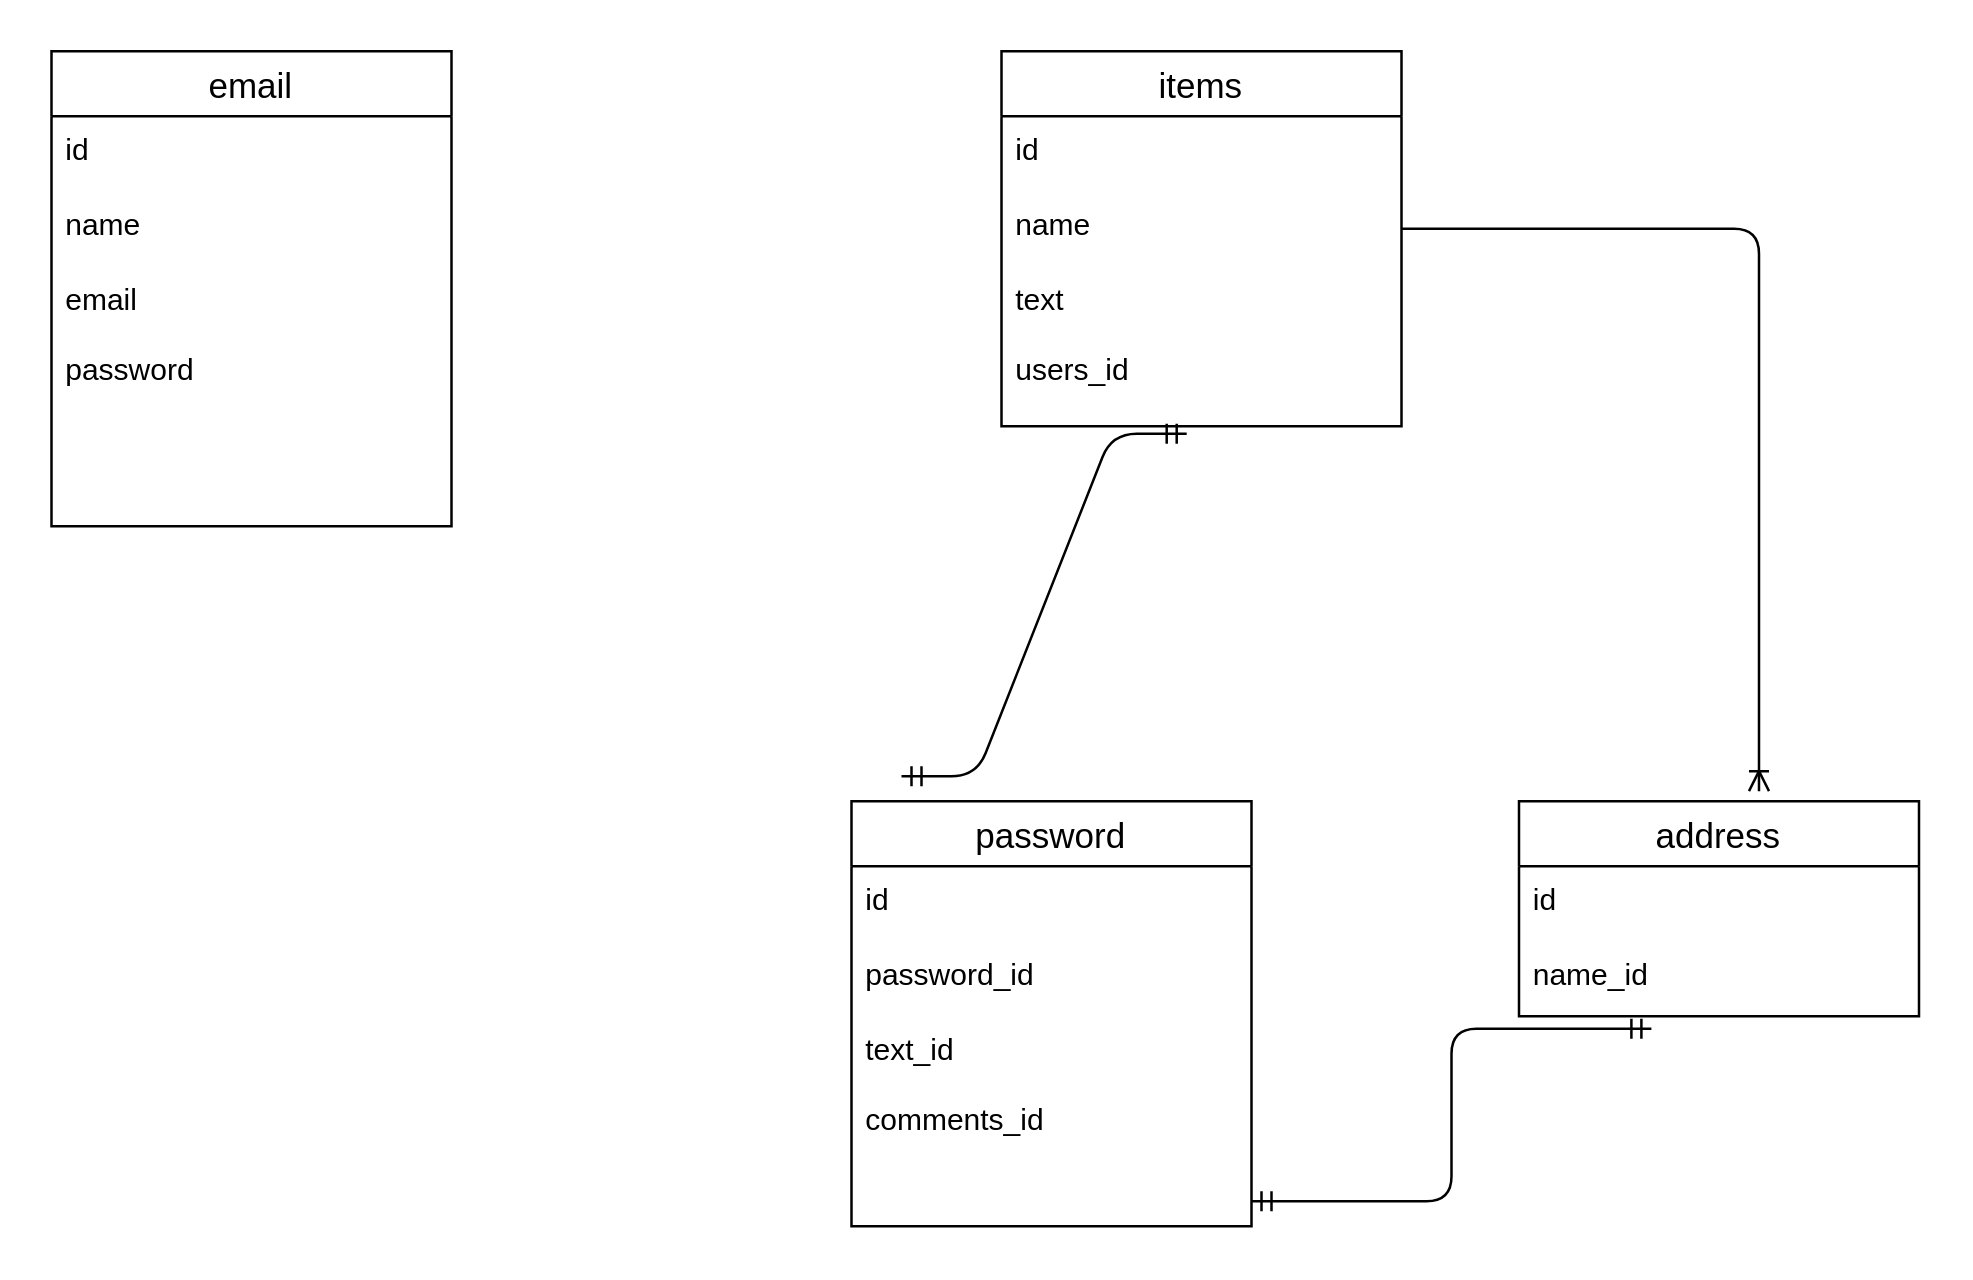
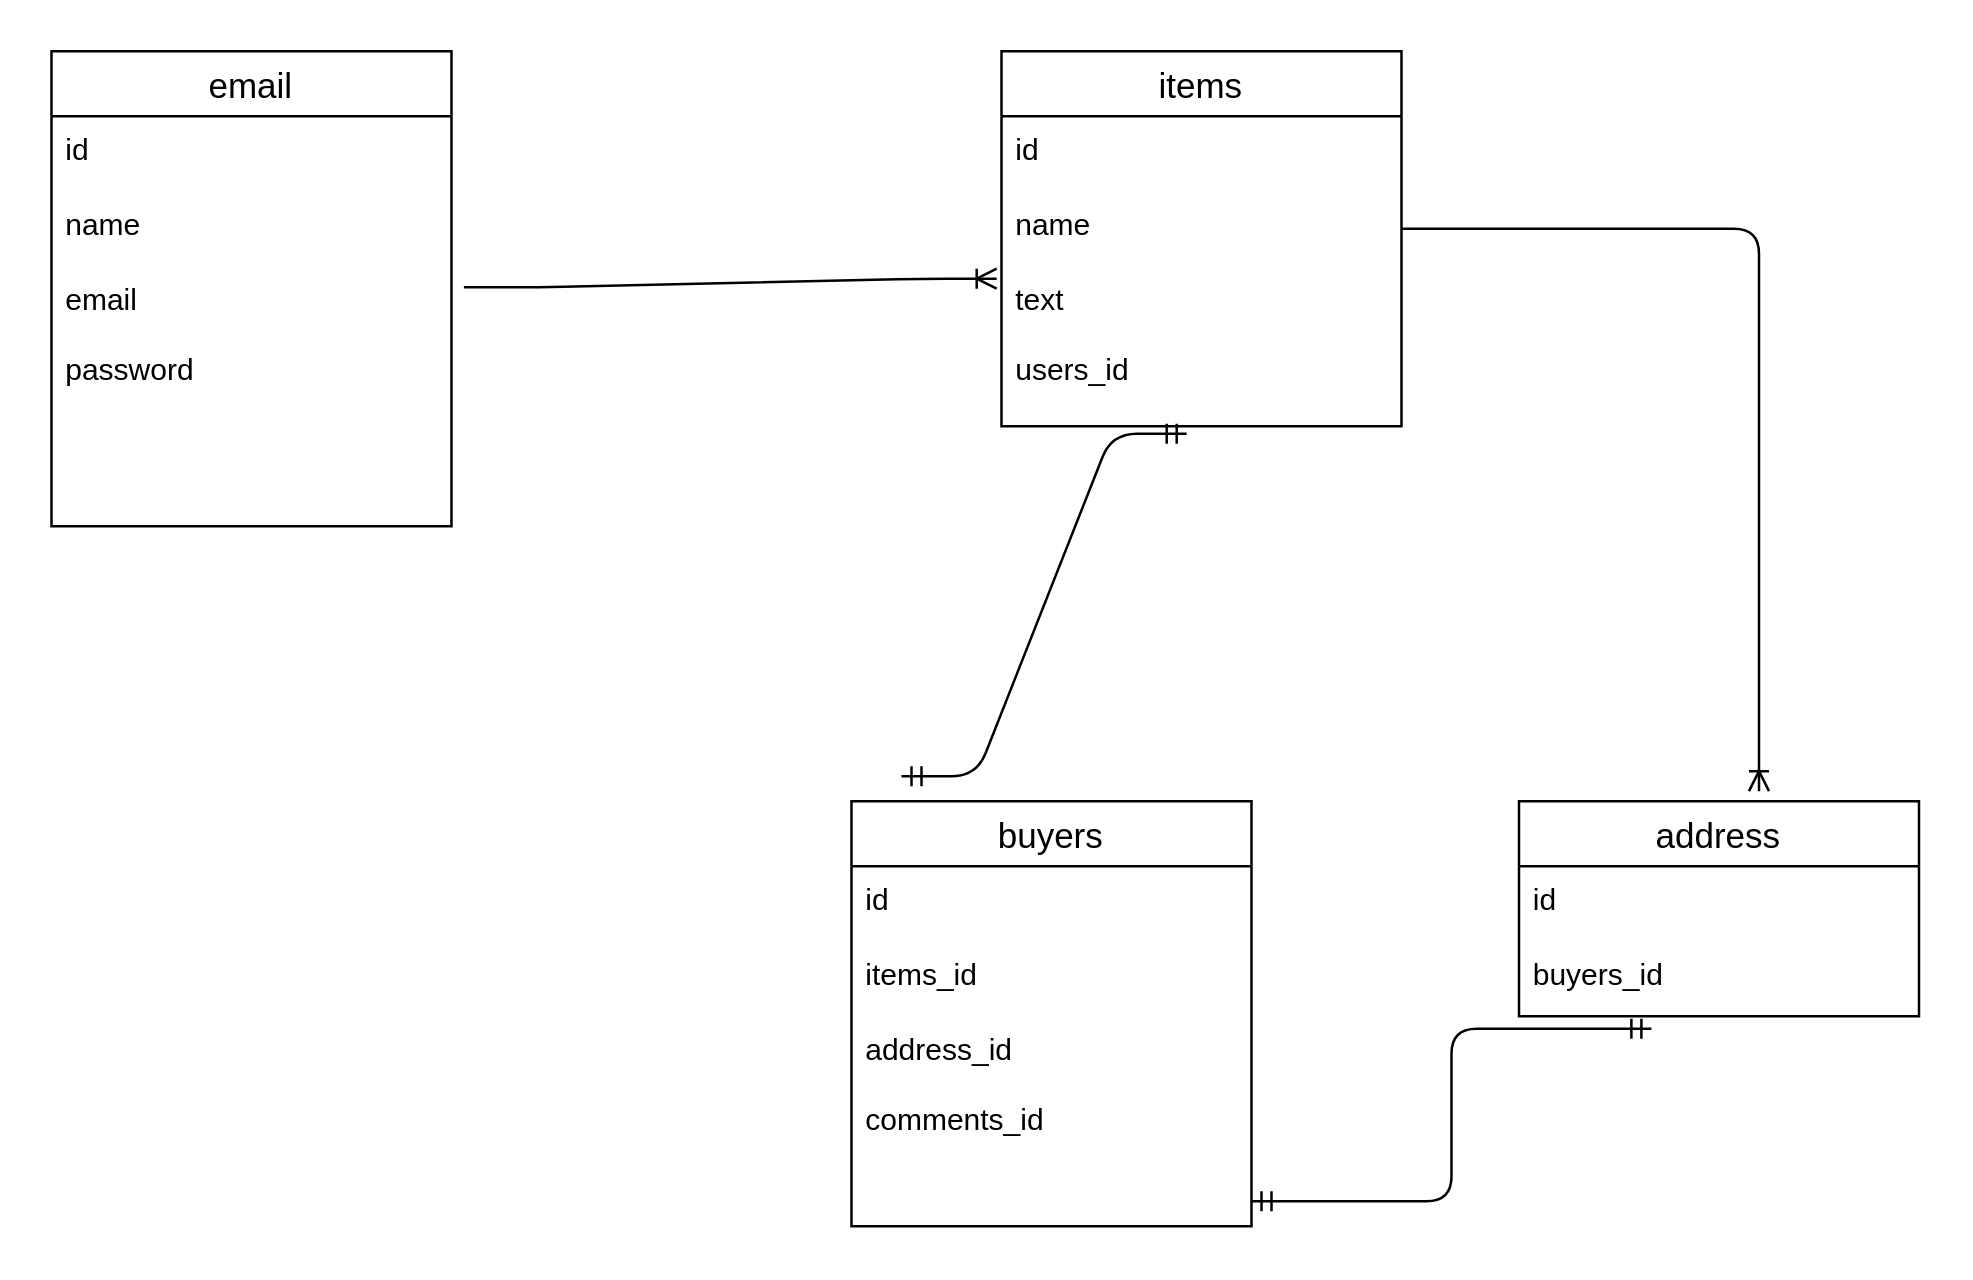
edge "email password" -> "text users_id": added
node "password": label "password" -> "buyers"
node "password_id": label "password_id" -> "items_id"
node "name_id": label "name_id" -> "buyers_id"
node "text_id comments_id": label "text_id comments_id" -> "address_id comments_id"
